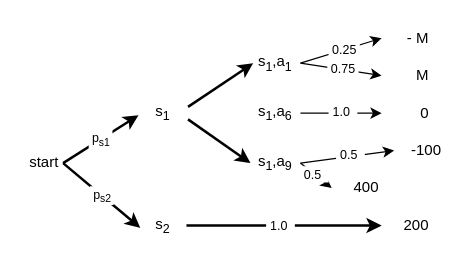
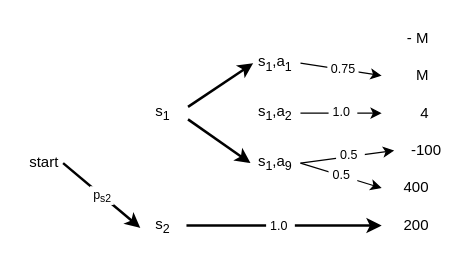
edge "s1,a1" -> "- M": removed, label "0.25"
node "s1,a6": label "s1,a6" -> "s1,a2"
node "0": label "0" -> "4"
edge "start" -> "s1": removed, label "ps1"
node "400": moved (357, 188) -> (407, 188)
